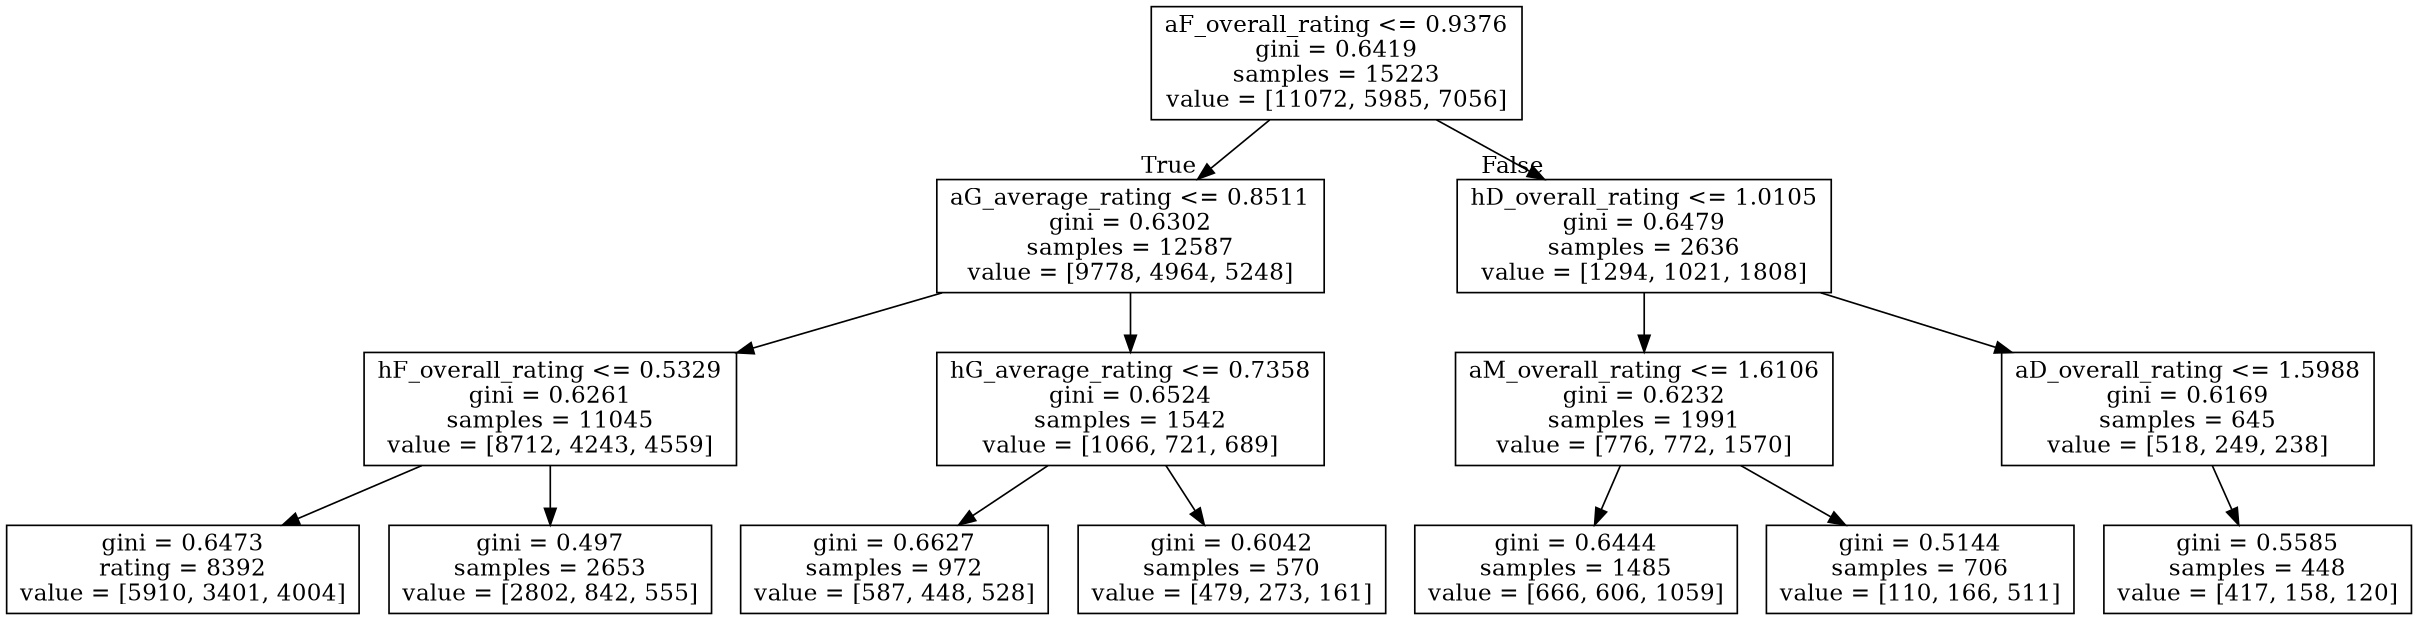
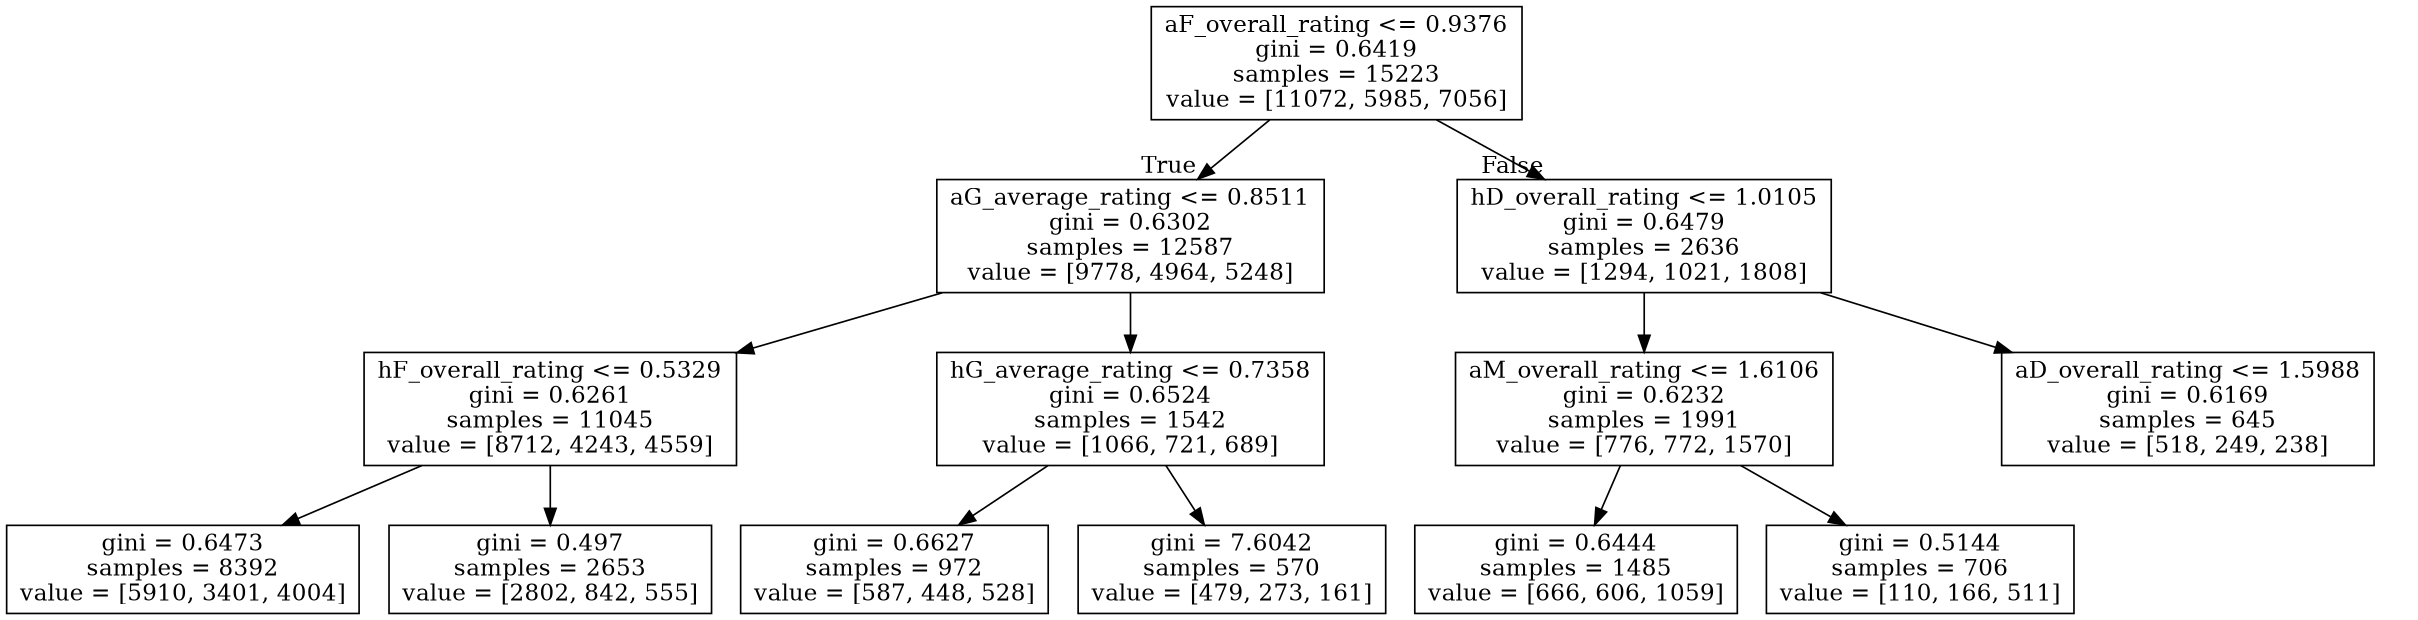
node "gini = 0.6473 rating = 8392 value = [5910, 3401, 4004]": label "gini = 0.6473 rating = 8392 value = [5910, 3401, 4004]" -> "gini = 0.6473 samples = 8392 value = [5910, 3401, 4004]"
node "gini = 0.6042 samples = 570 value = [479, 273, 161]": label "gini = 0.6042 samples = 570 value = [479, 273, 161]" -> "gini = 7.6042 samples = 570 value = [479, 273, 161]"
node "gini = 0.5585 samples = 448 value = [417, 158, 120]": removed
